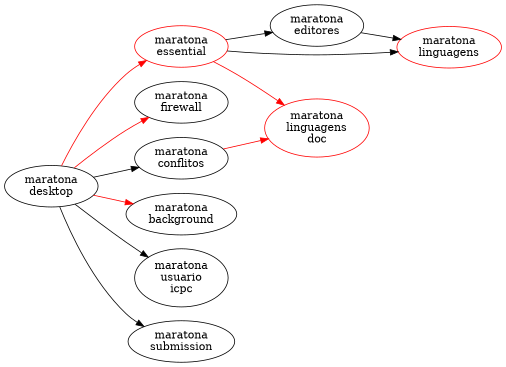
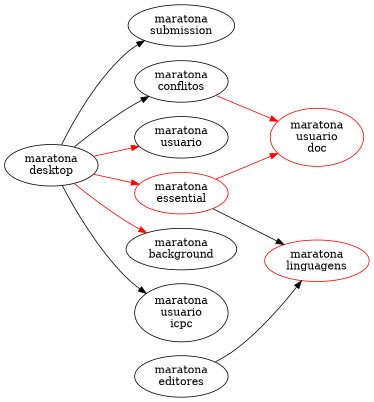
edge "maratona essential" -> "maratona editores": removed
node "maratona firewall": label "maratona firewall" -> "maratona usuario"
node "maratona linguagens doc": label "maratona linguagens doc" -> "maratona usuario doc"
